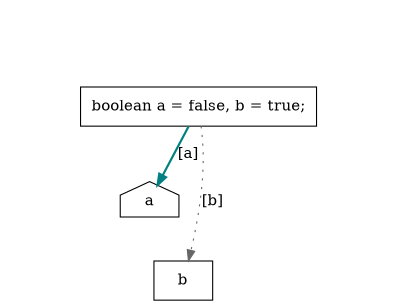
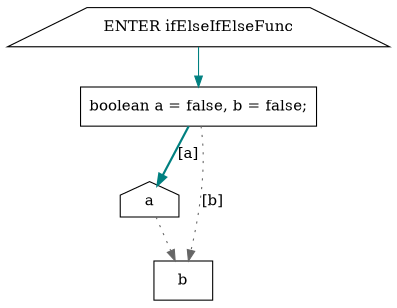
node "ENTER ifElseIfElseFunc": added
node "boolean a = false, b = true;": label "boolean a = false, b = true;" -> "boolean a = false, b = false;"
edge "a" -> "b": added
